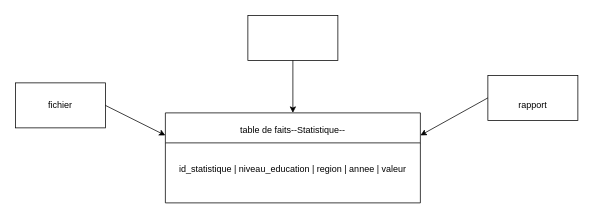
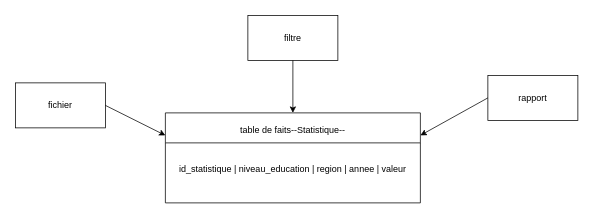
node "filtre": added
node "rapport": moved (533, 105) -> (533, 98)
